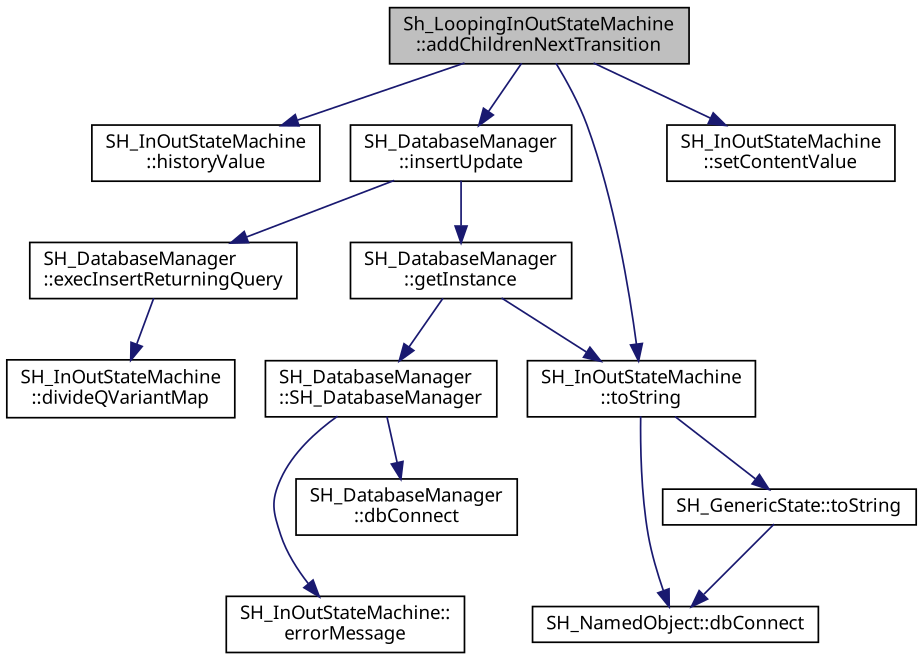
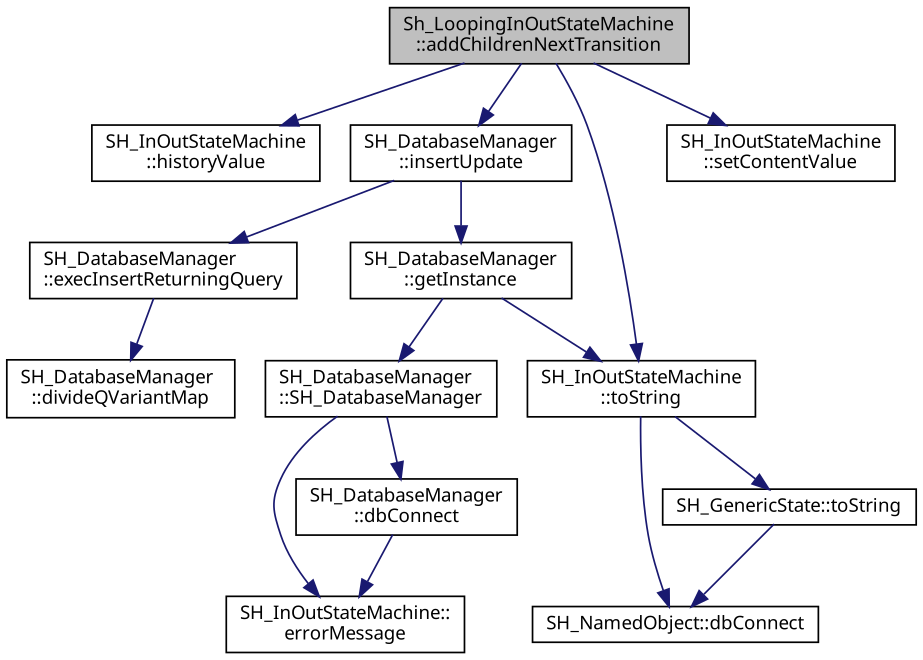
node "SH_InOutStateMachine ::divideQVariantMap": label "SH_InOutStateMachine ::divideQVariantMap" -> "SH_DatabaseManager ::divideQVariantMap"
edge "SH_DatabaseManager ::dbConnect" -> "SH_InOutStateMachine:: errorMessage": added
